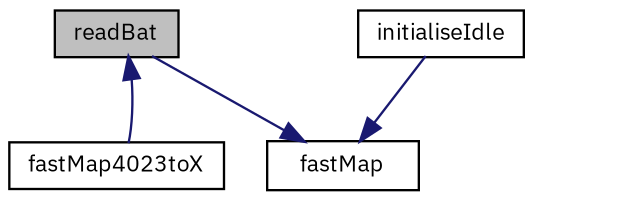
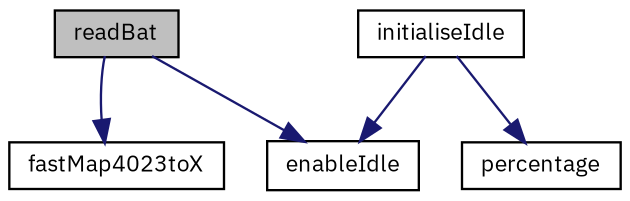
edge "fastMap4023toX" -> "readBat": reversed
node "fastMap": label "fastMap" -> "enableIdle"
node "percentage": added
